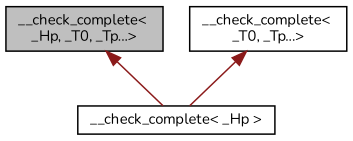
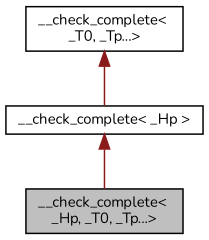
edge "__check_complete< _Hp >" -> "__check_complete< _Hp, _T0, _Tp...>": reversed
